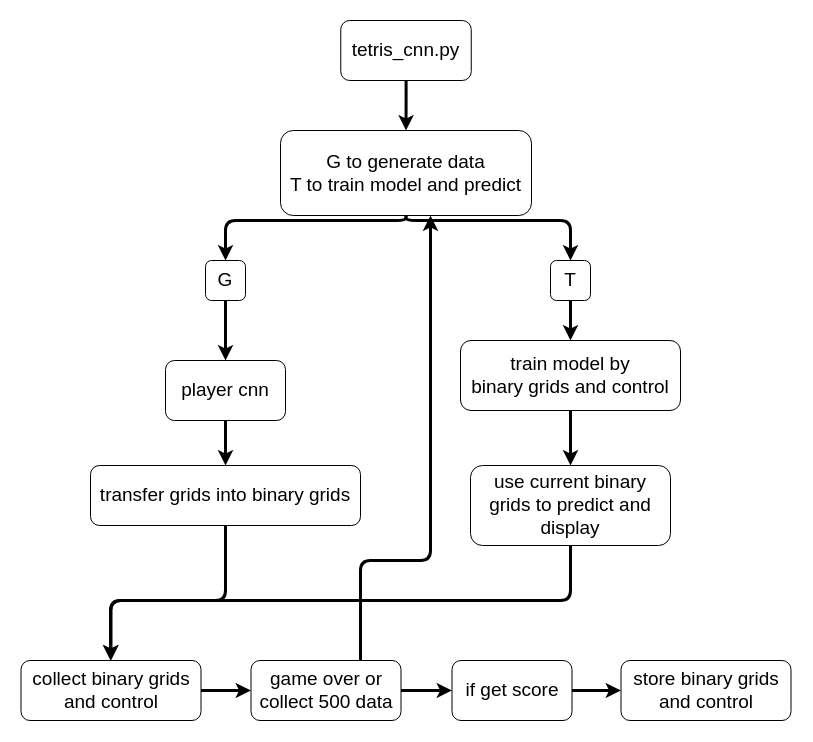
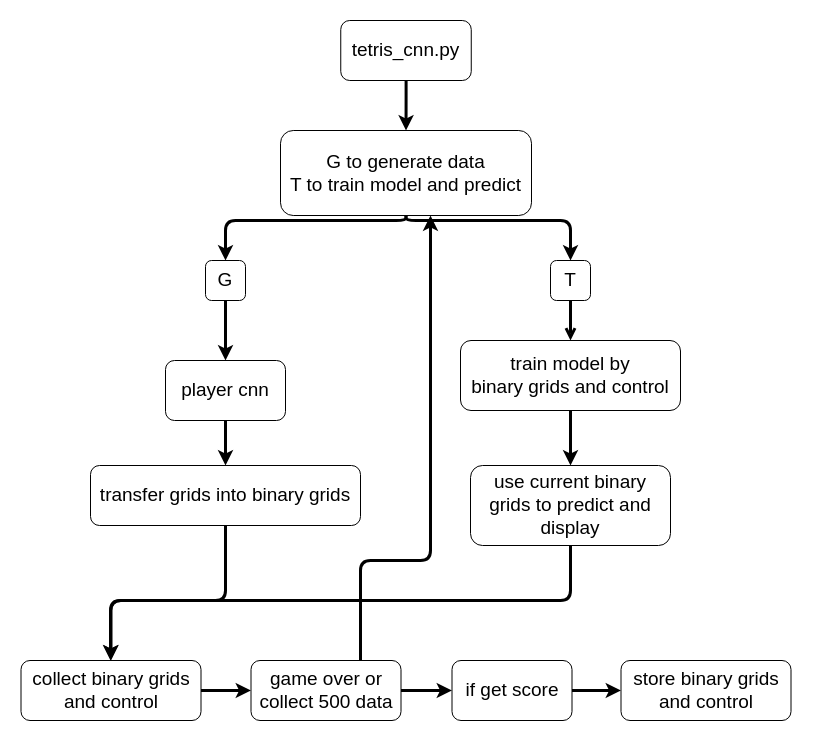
edge "T" -> "train model by binary grids and control": arrowhead classic -> open
